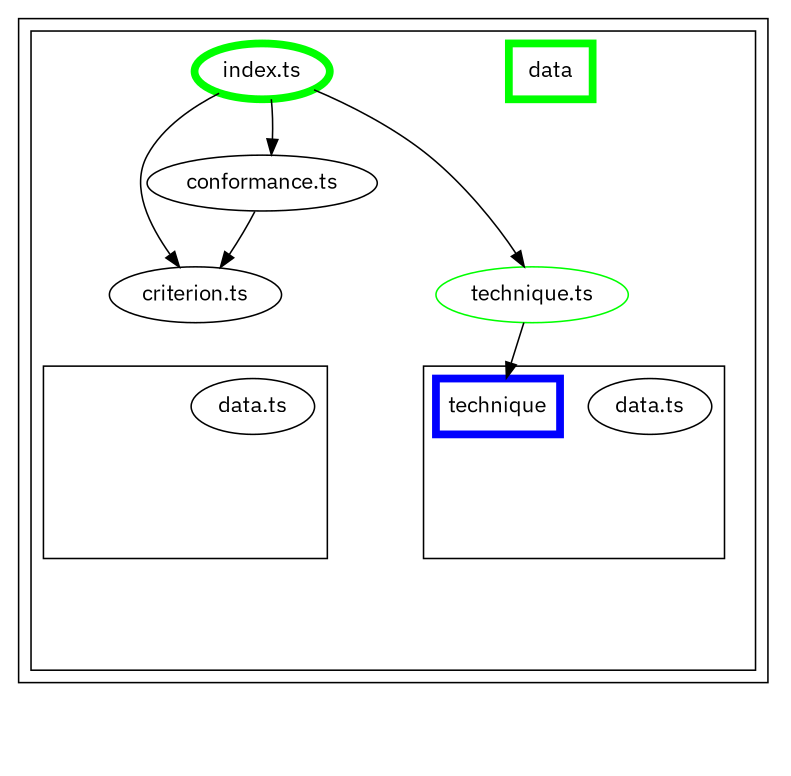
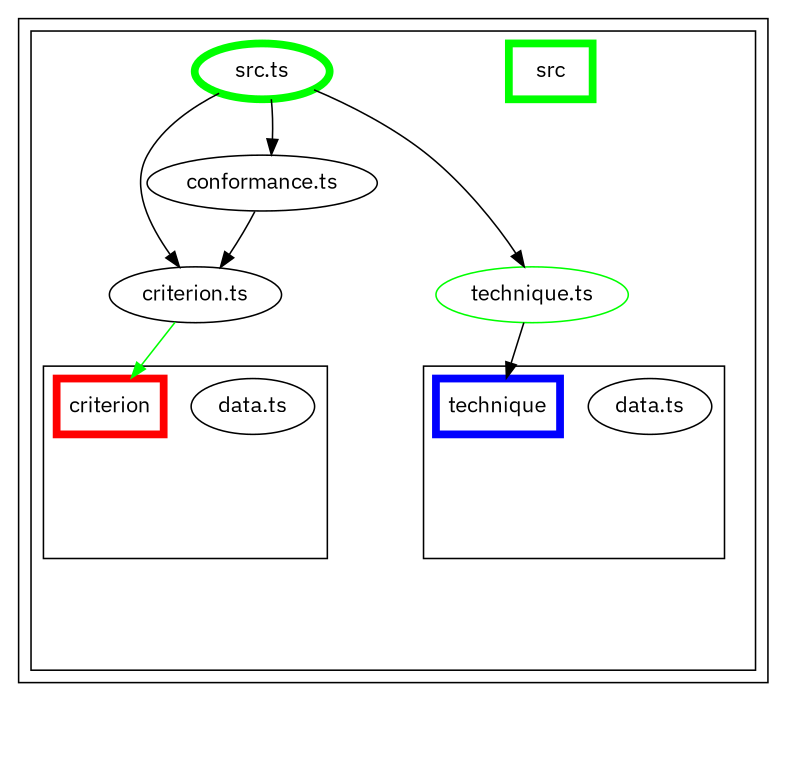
node "index.ts": label "index.ts" -> "src.ts"
node "data": label "data" -> "src"
node "criterion": added
